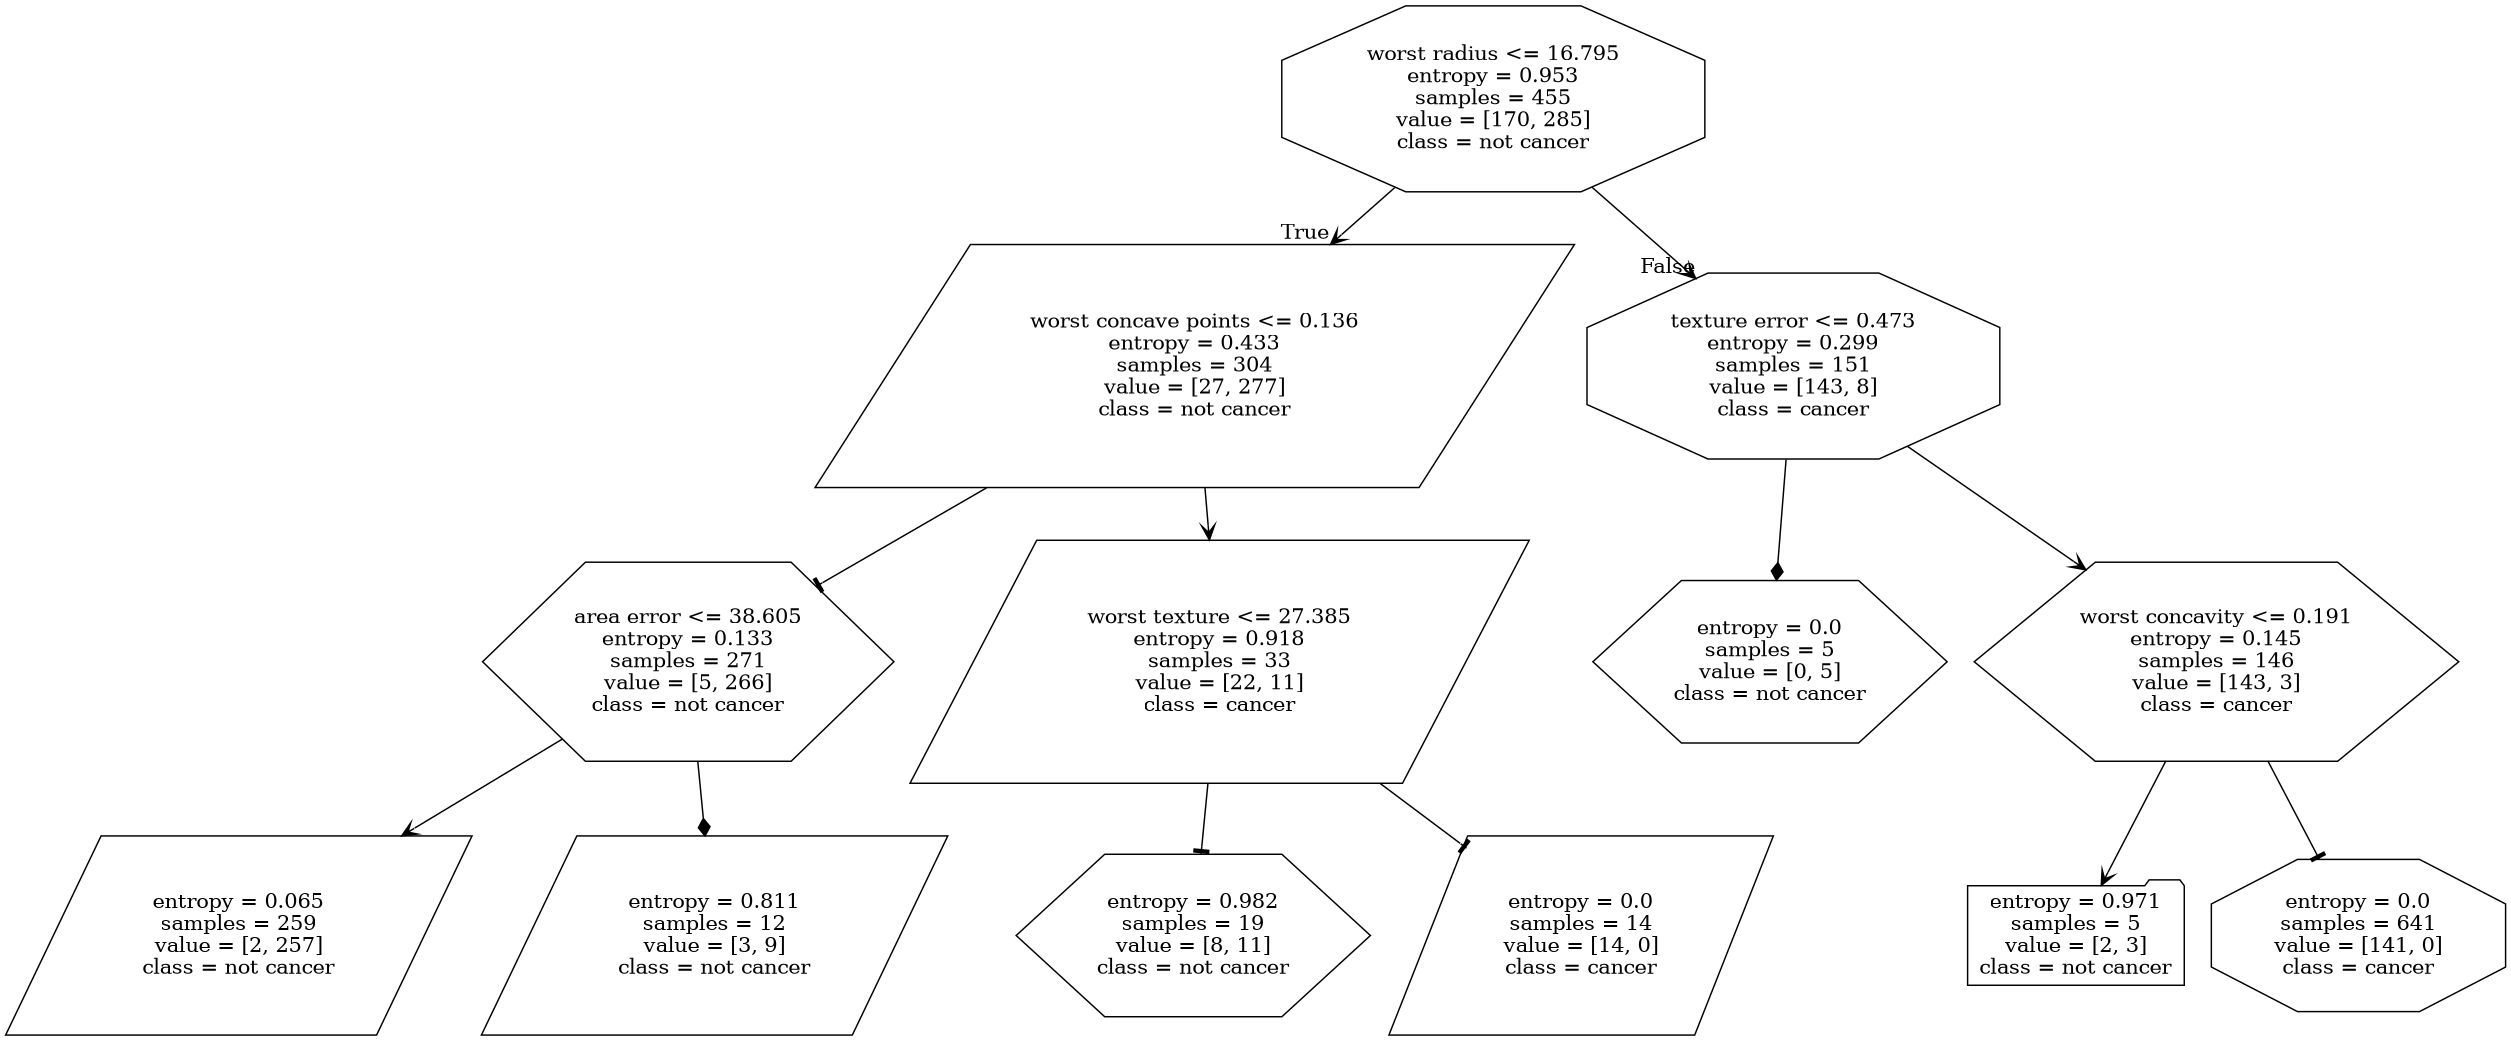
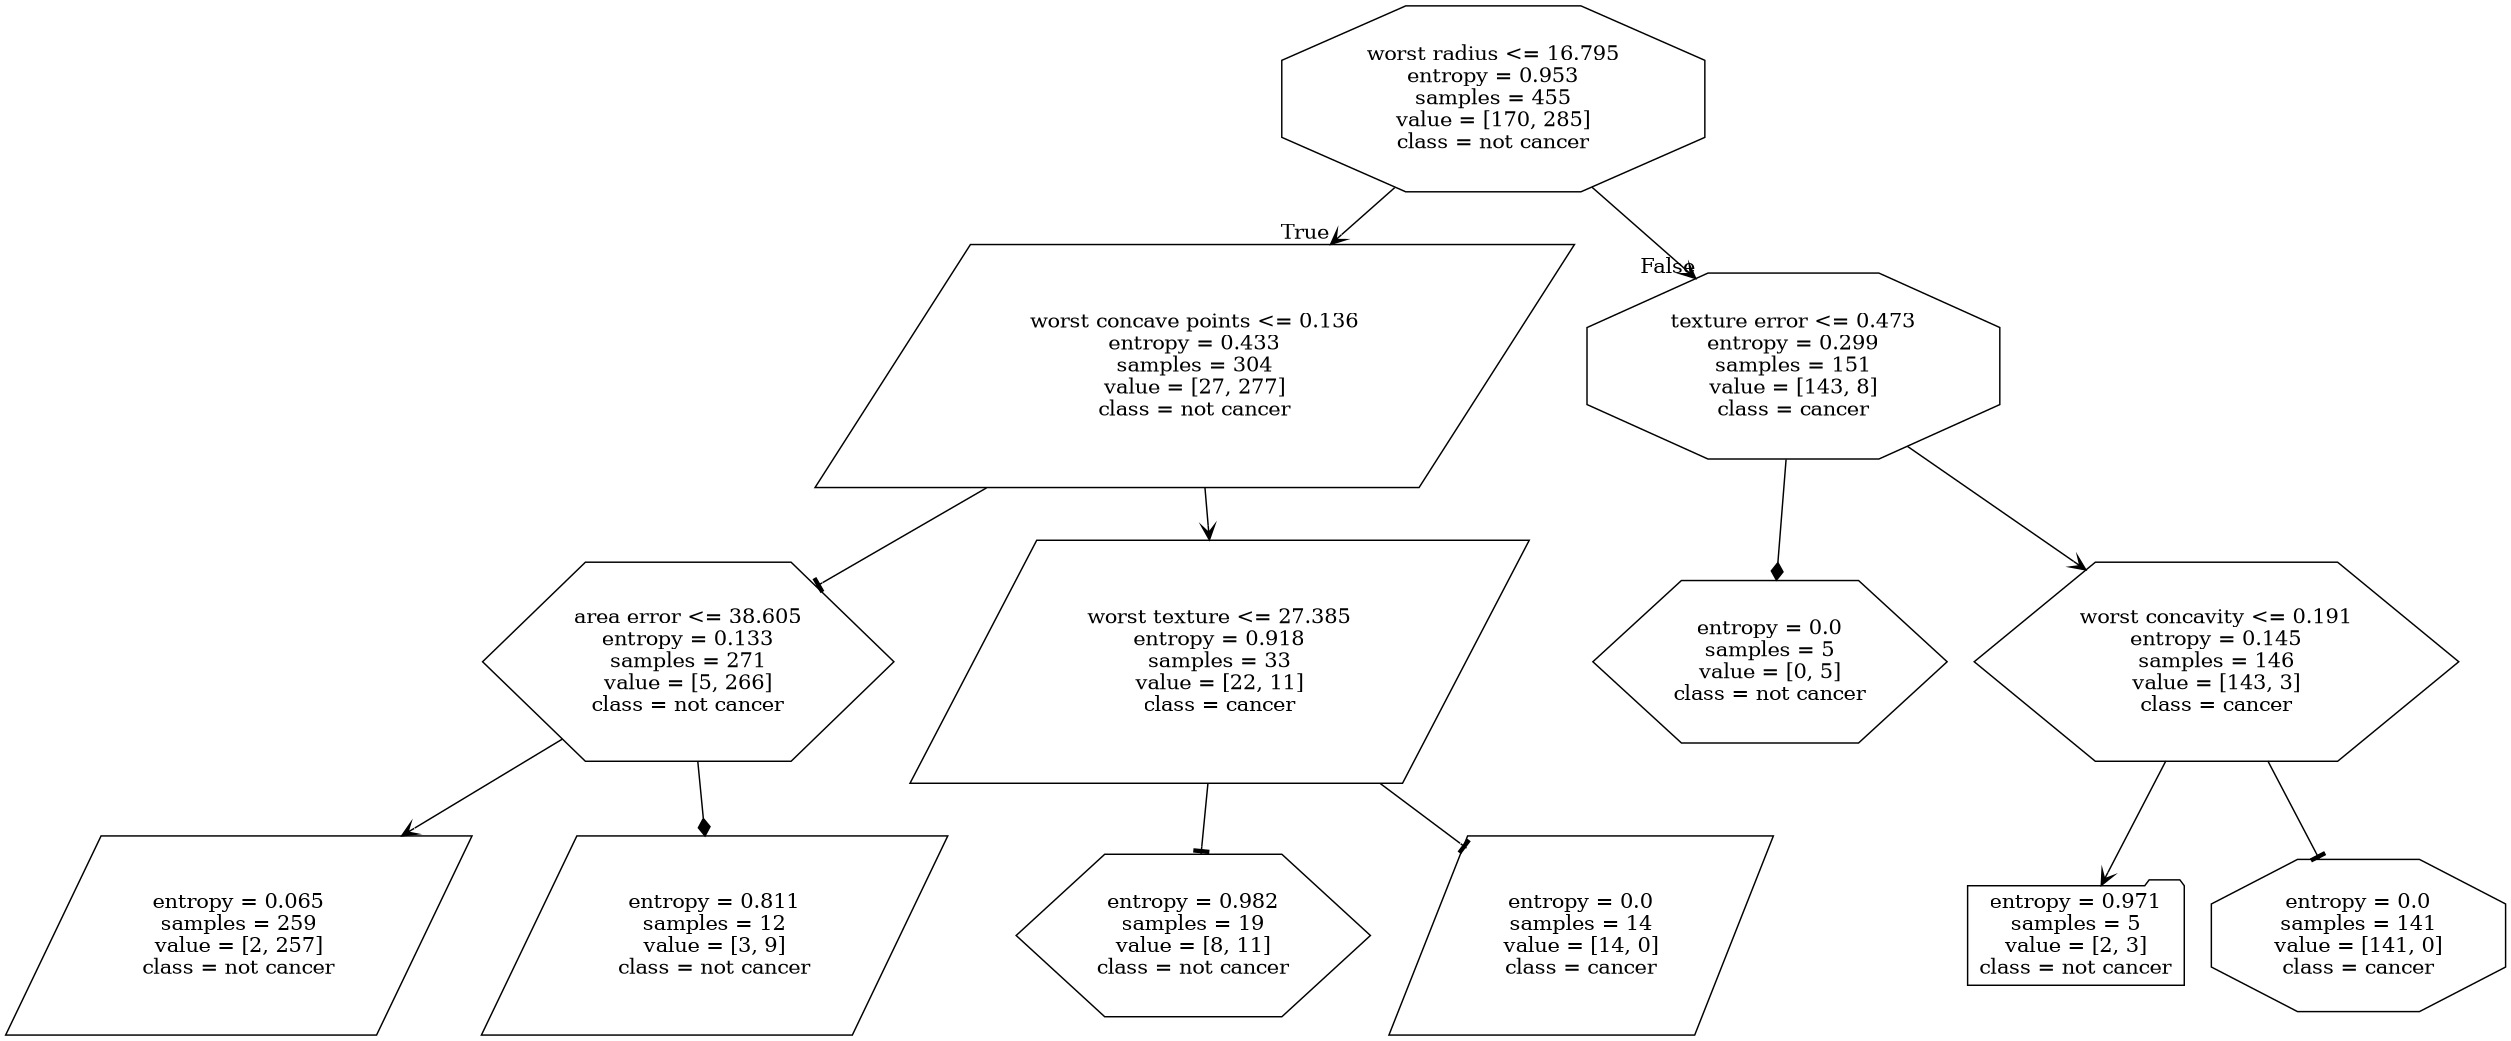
node "entropy = 0.0 samples = 641 value = [141, 0] class = cancer": label "entropy = 0.0 samples = 641 value = [141, 0] class = cancer" -> "entropy = 0.0 samples = 141 value = [141, 0] class = cancer"
